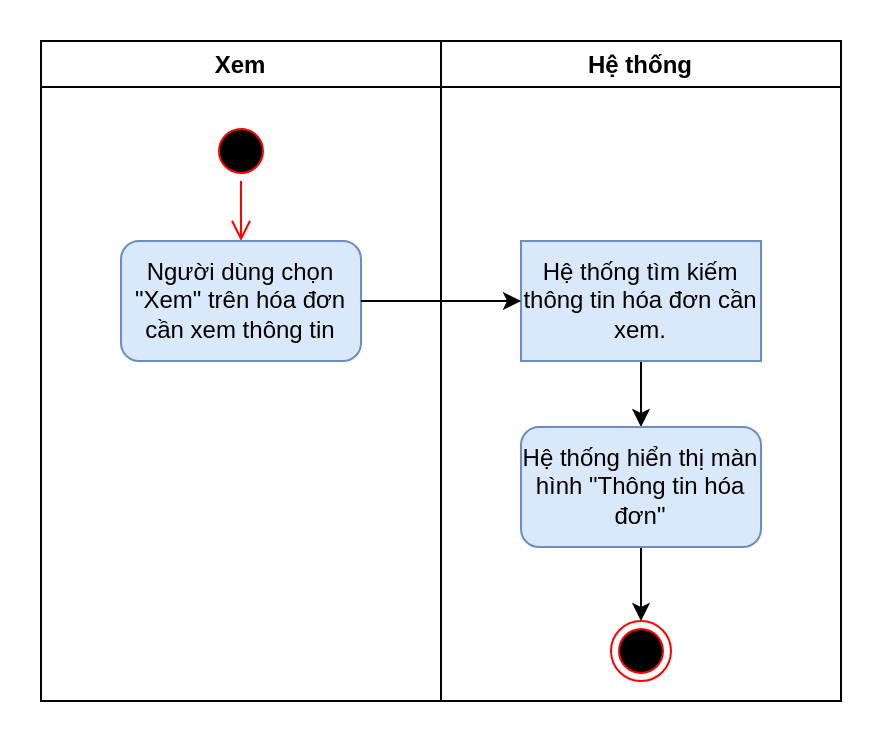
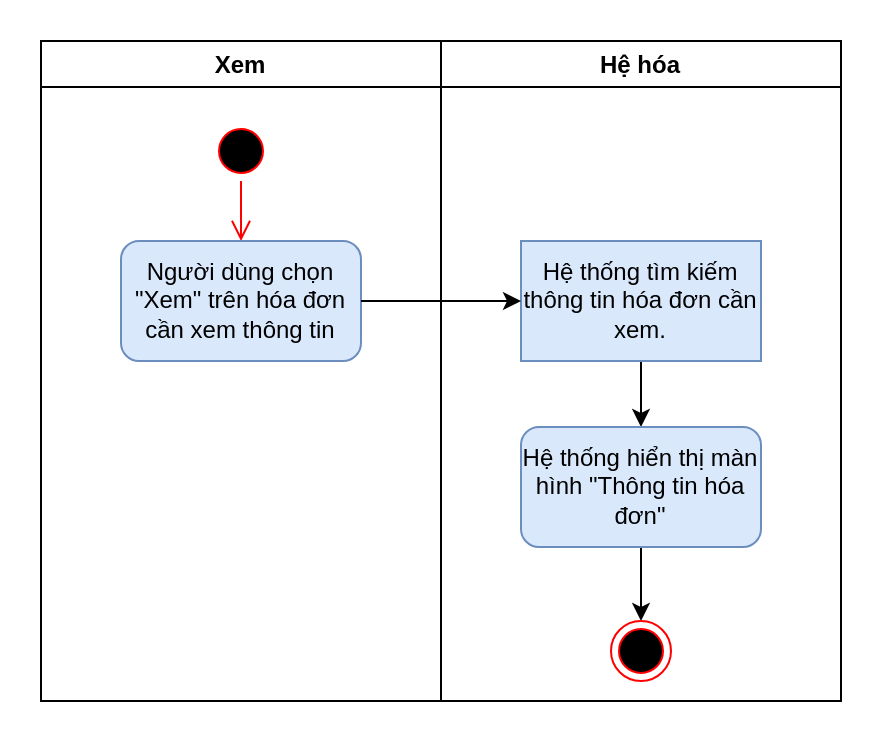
node "Hệ thống": label "Hệ thống" -> "Hệ hóa"
